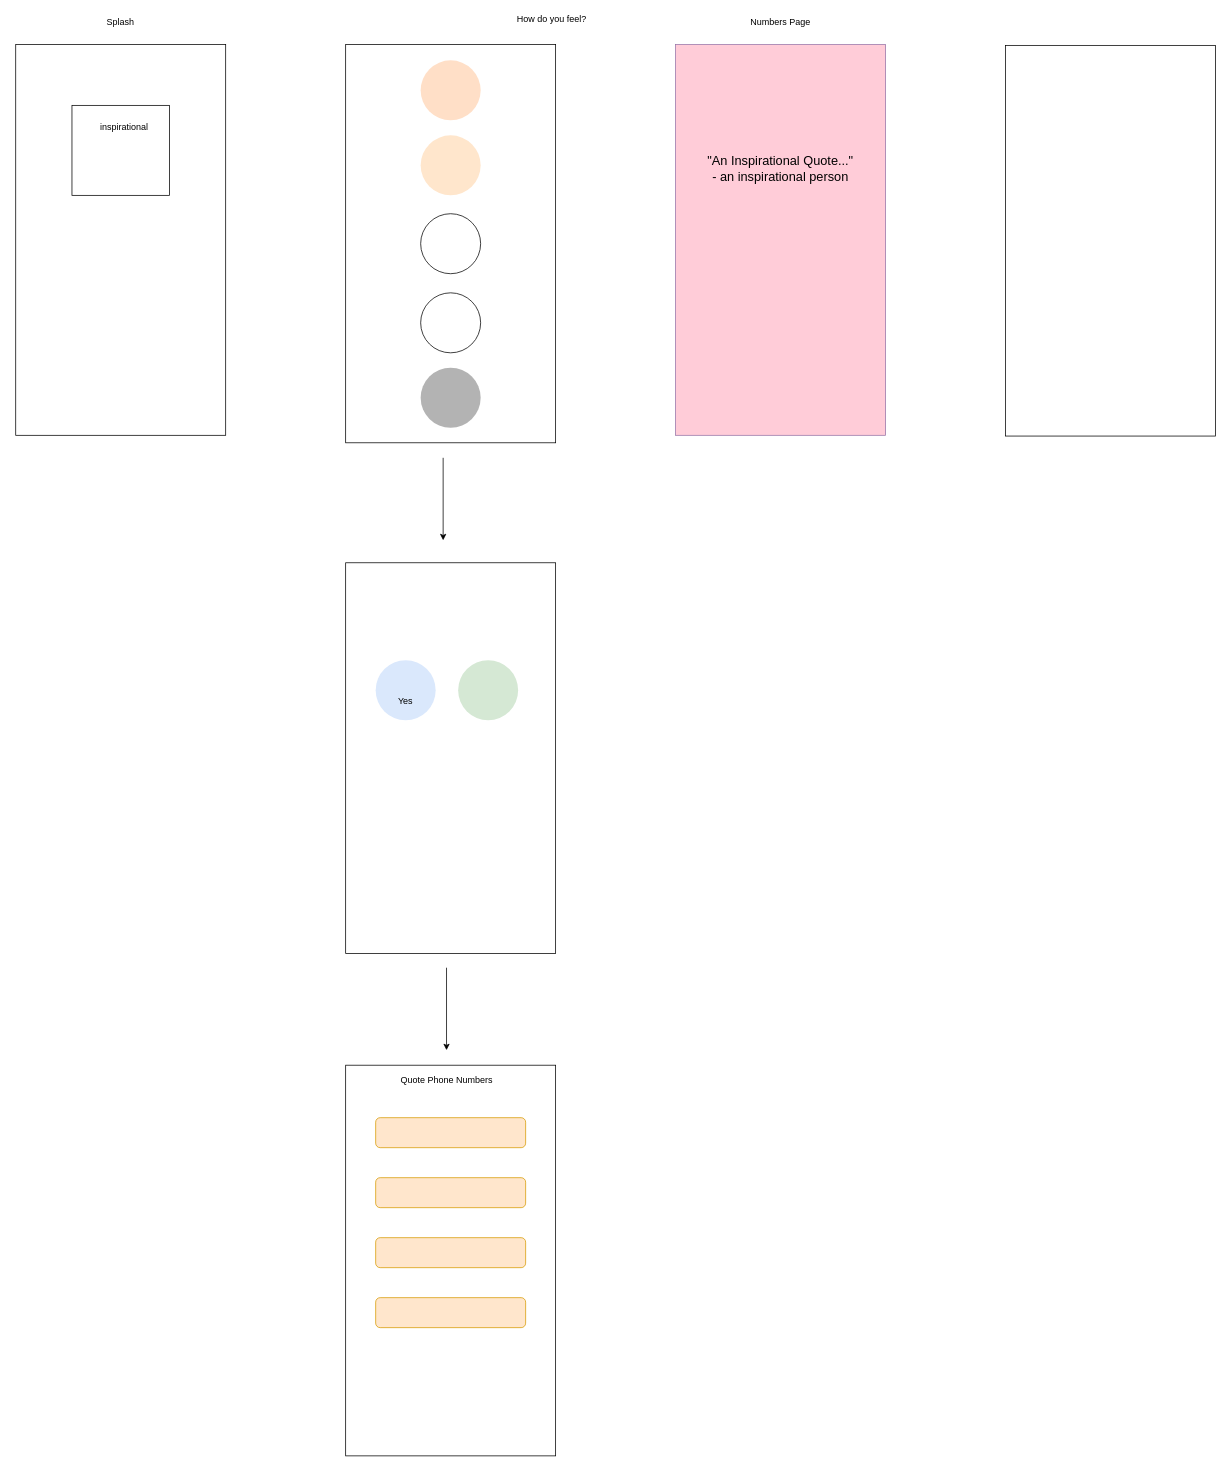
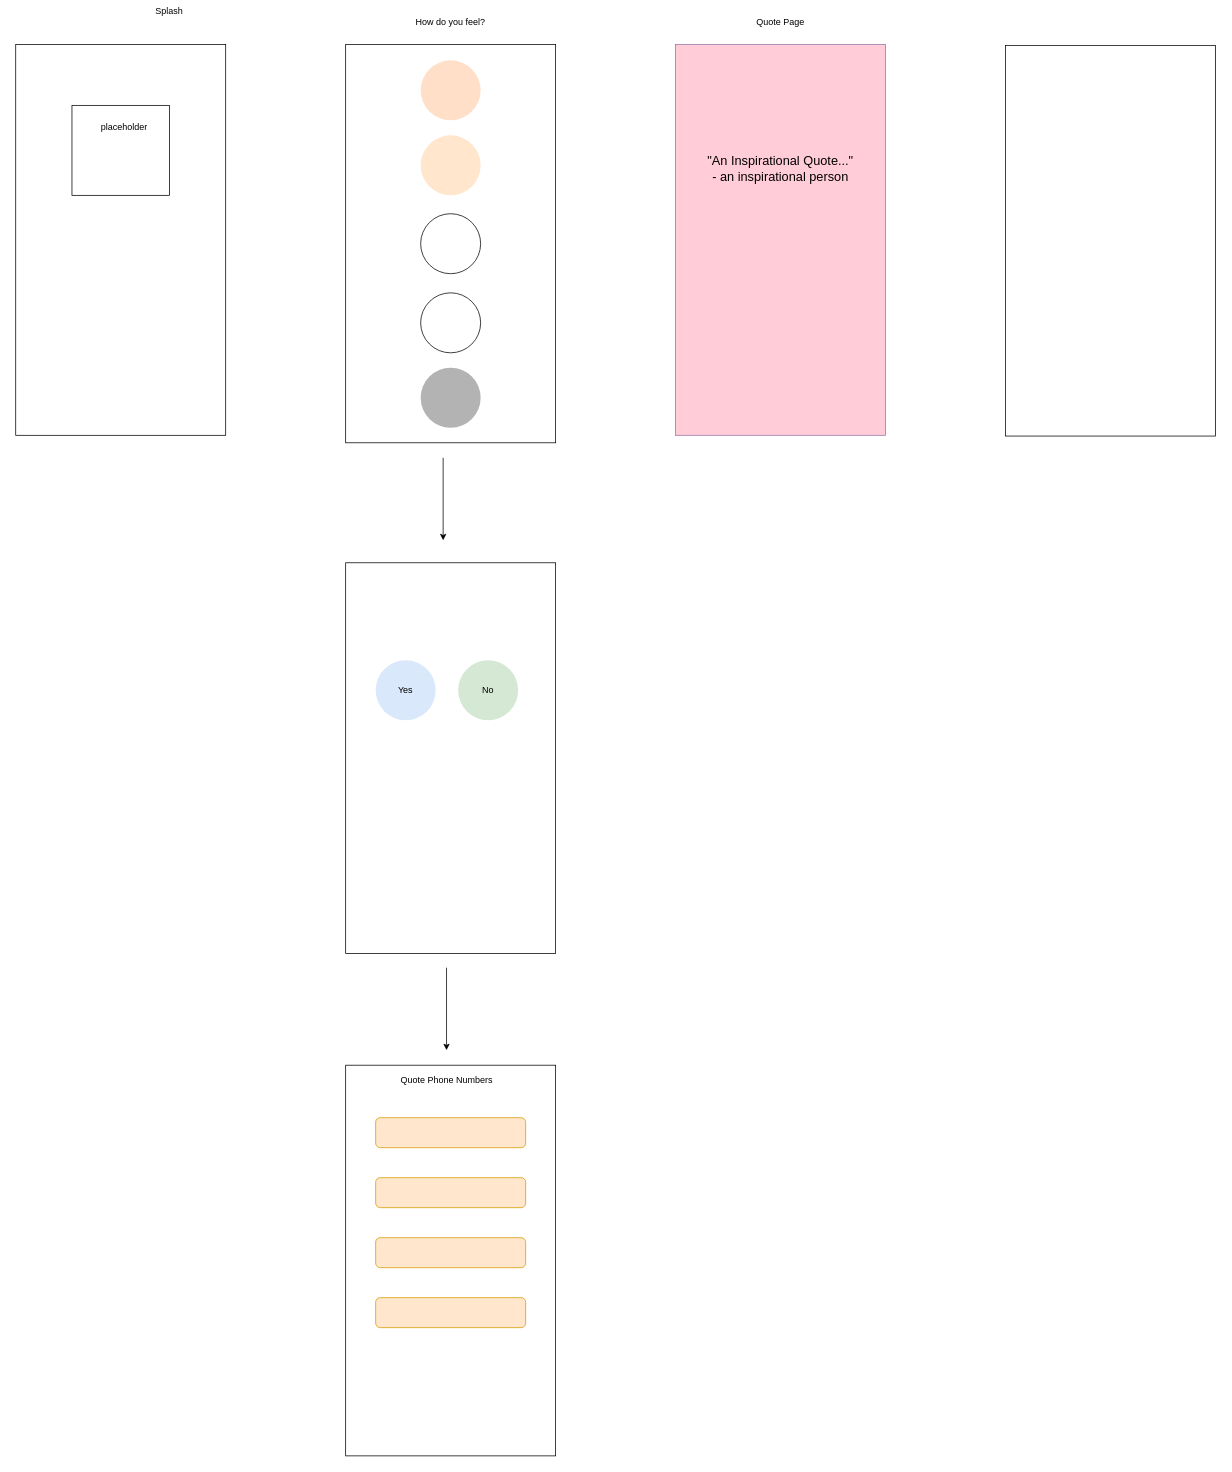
node "How do you feel?": moved (552, 19) -> (450, 23)
node "Splash": moved (120, 23) -> (169, 12)
node "Numbers Page": label "Numbers Page" -> "Quote Page"
node "inspirational": label "inspirational" -> "placeholder"
node "No": added
node "Yes": moved (405, 702) -> (405, 690)
